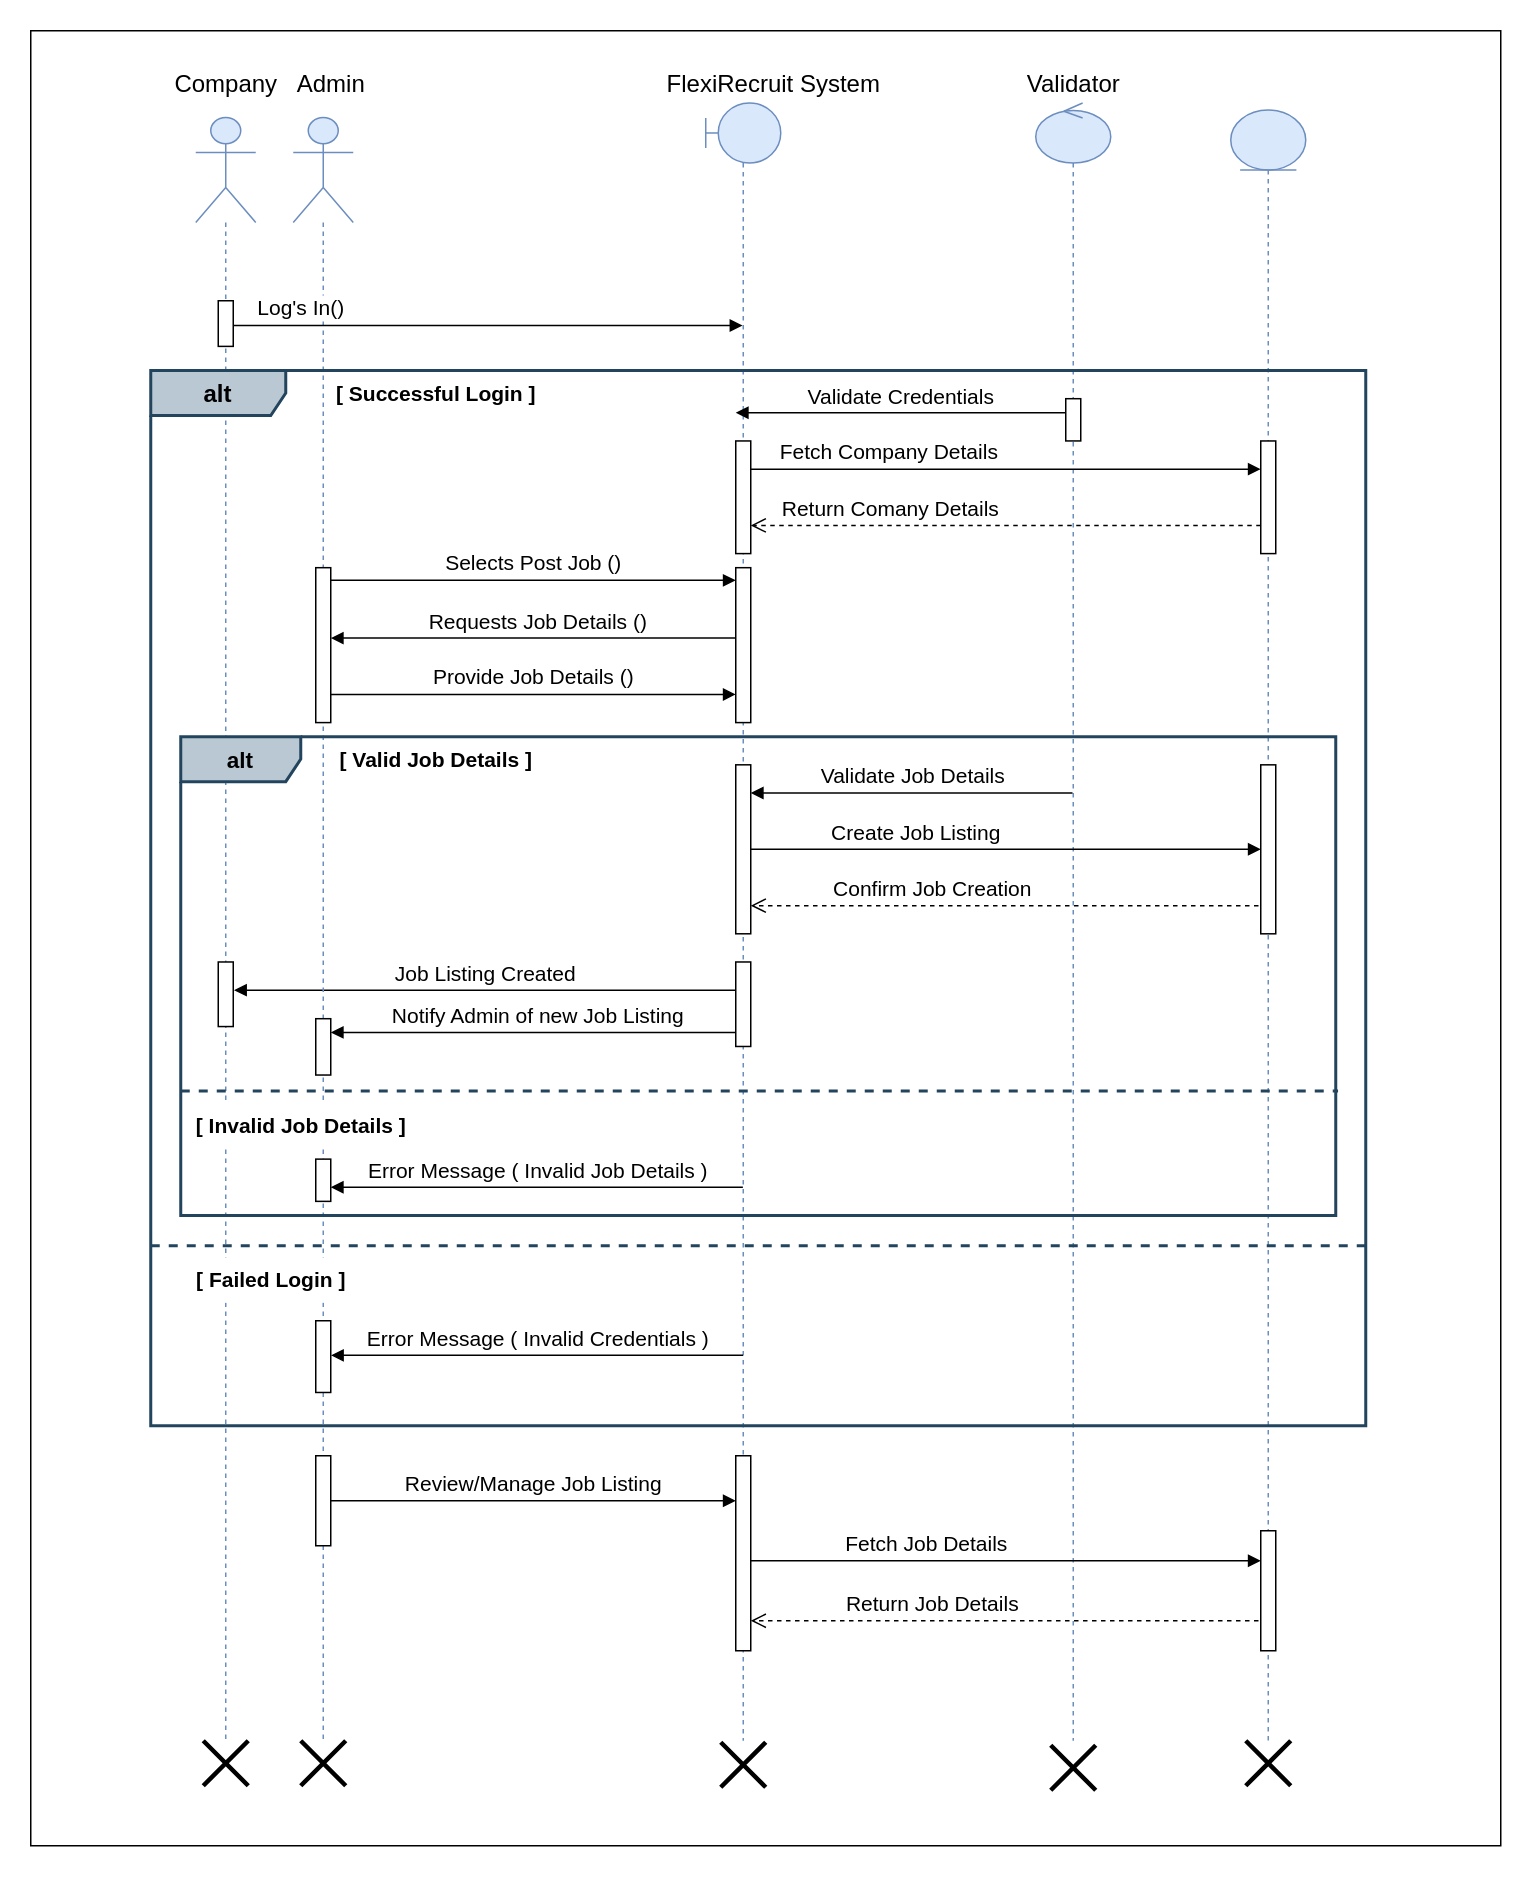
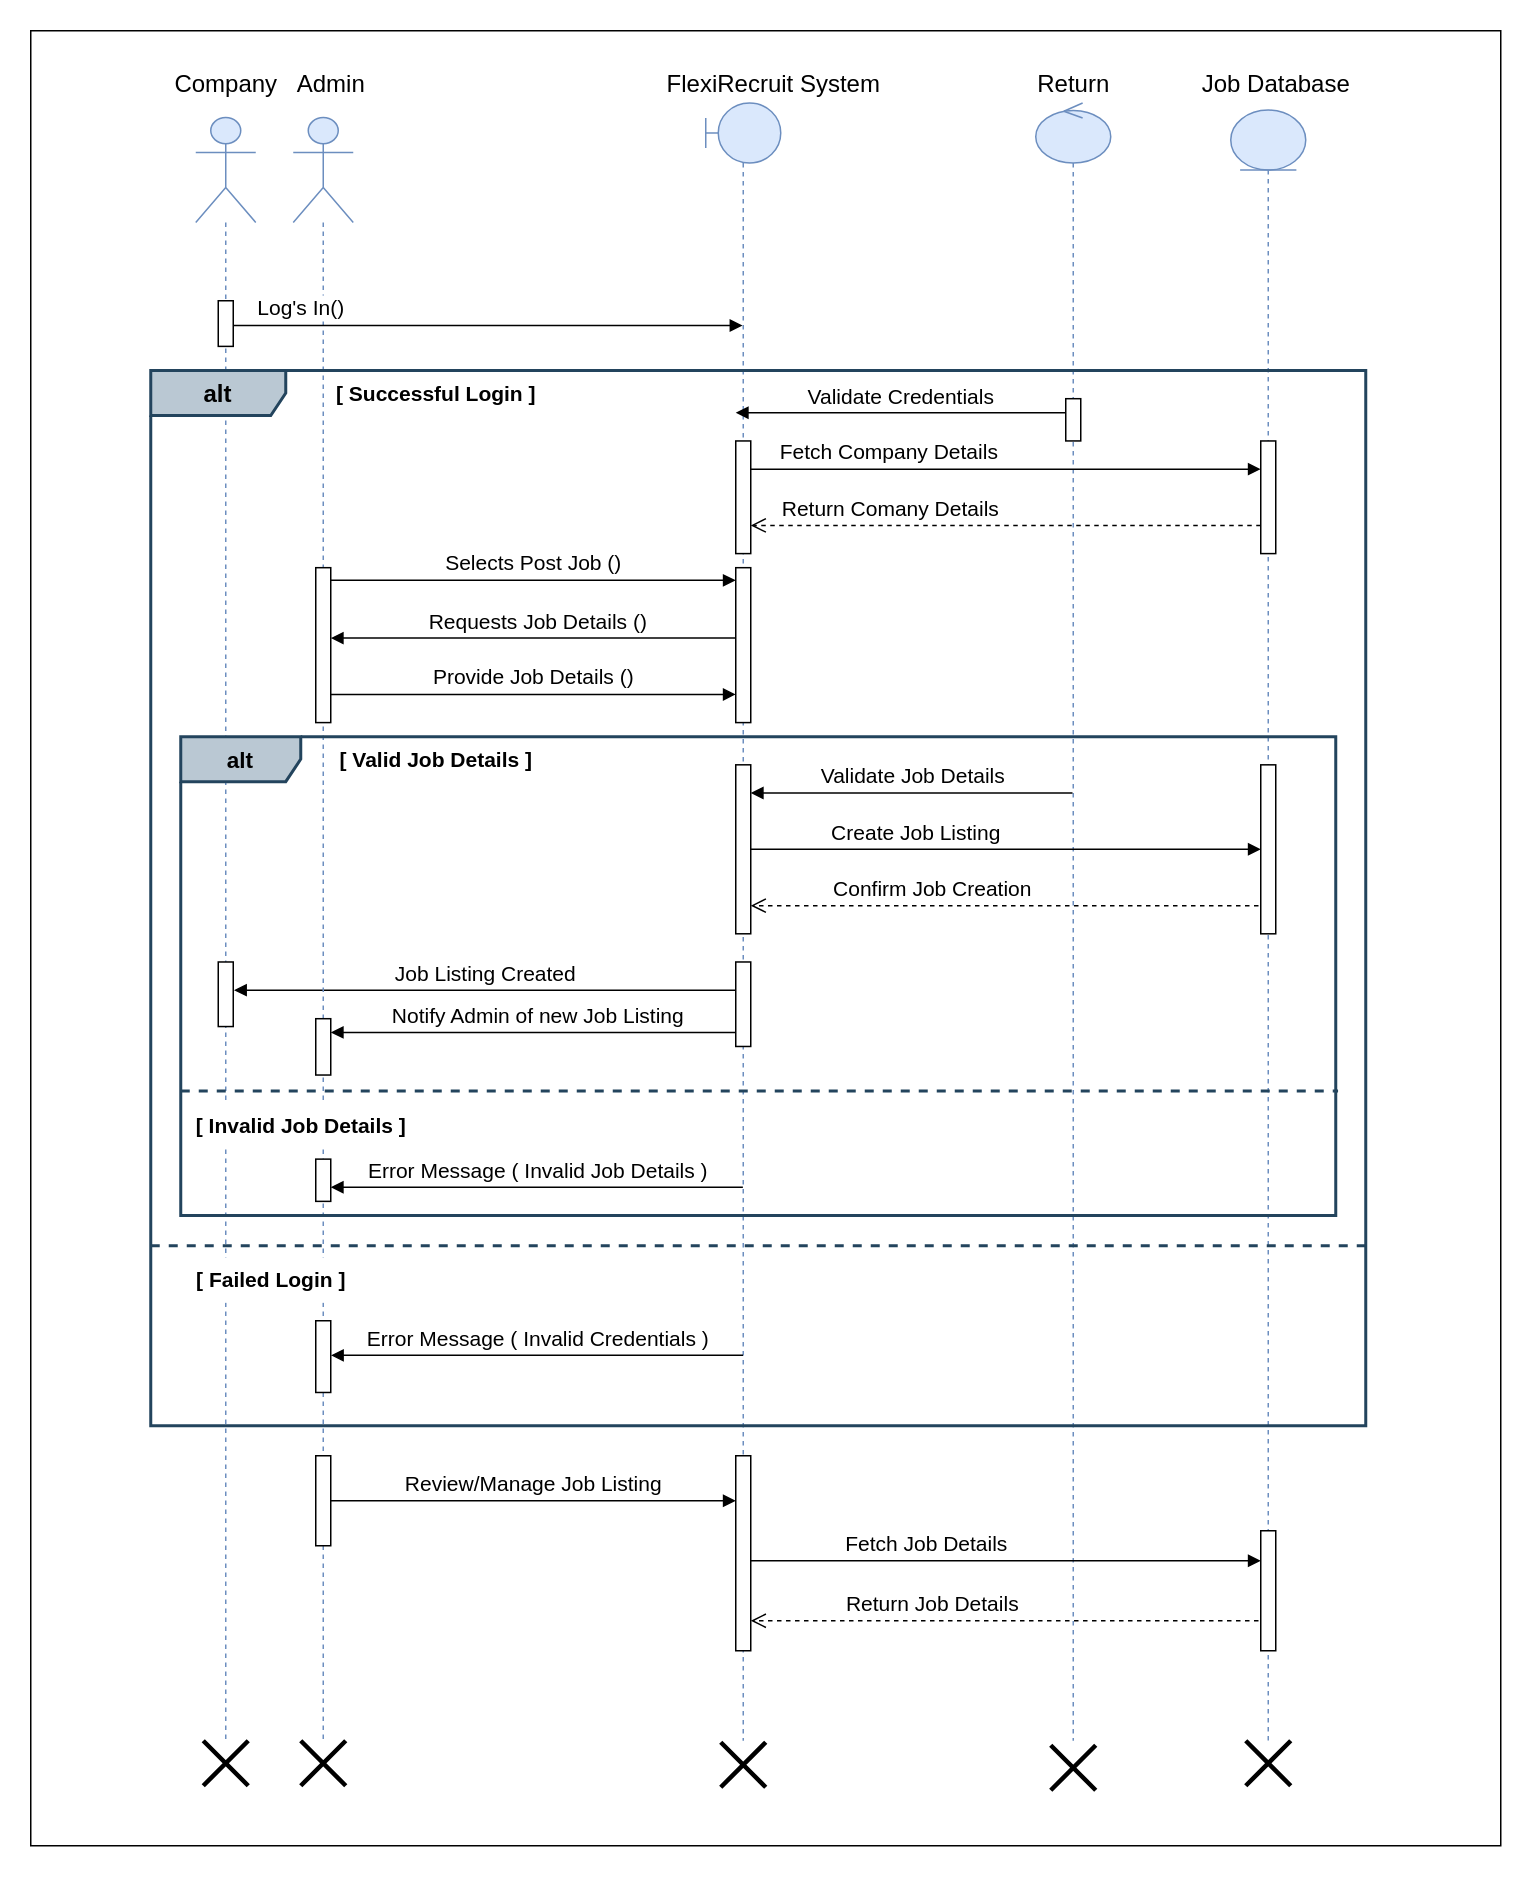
node "Validator": label "Validator" -> "Return"
node "Job Database": added
